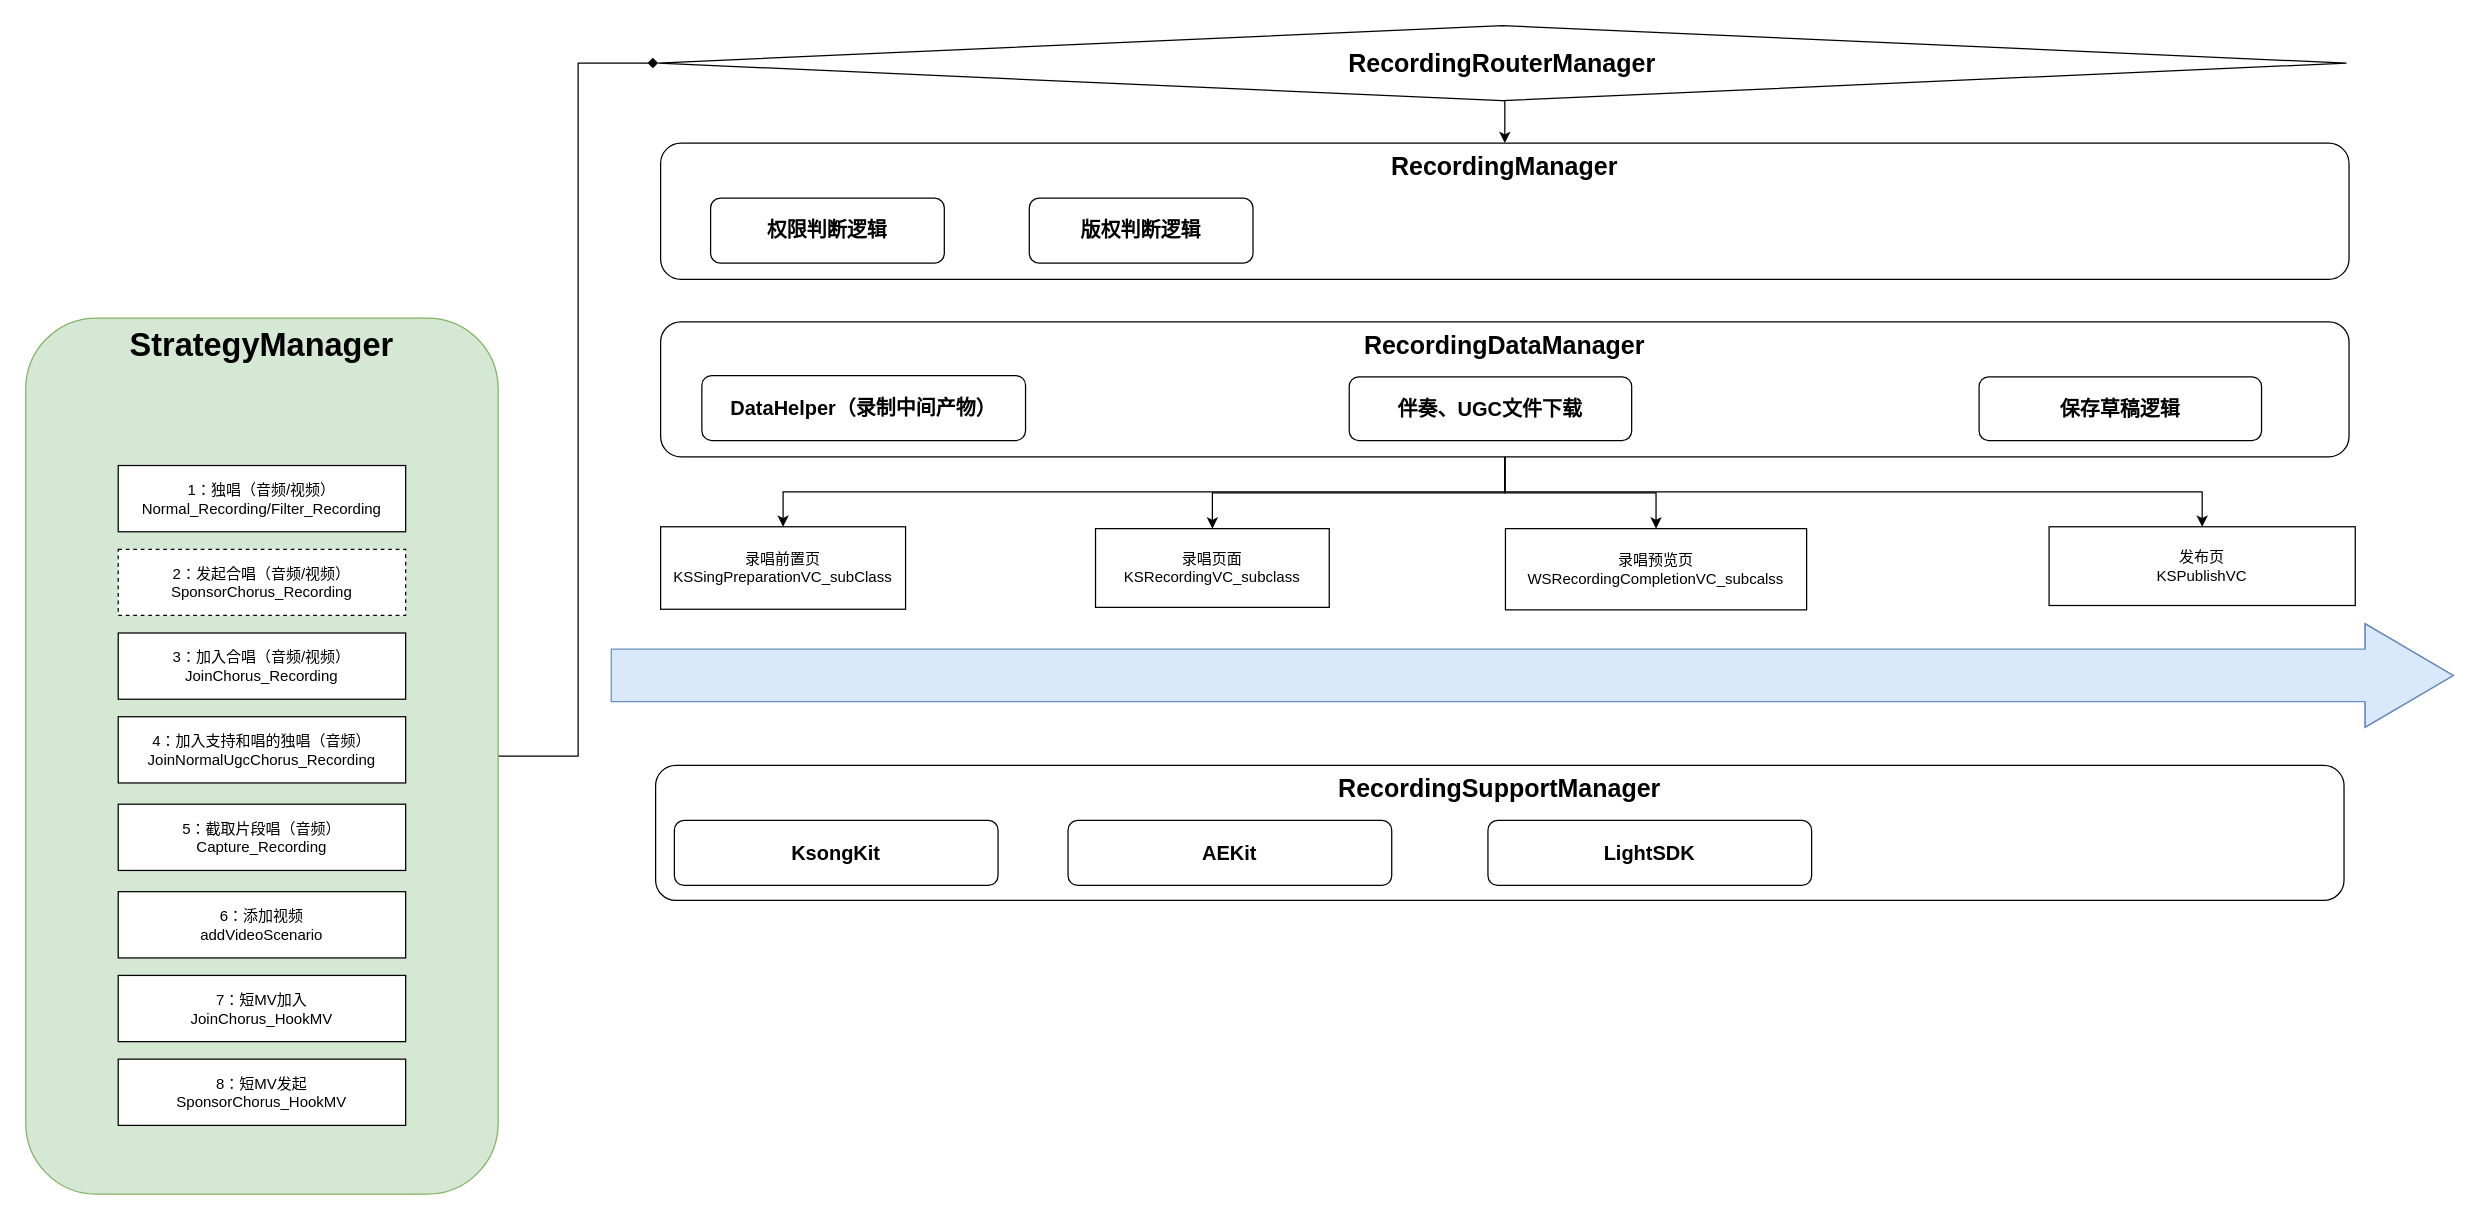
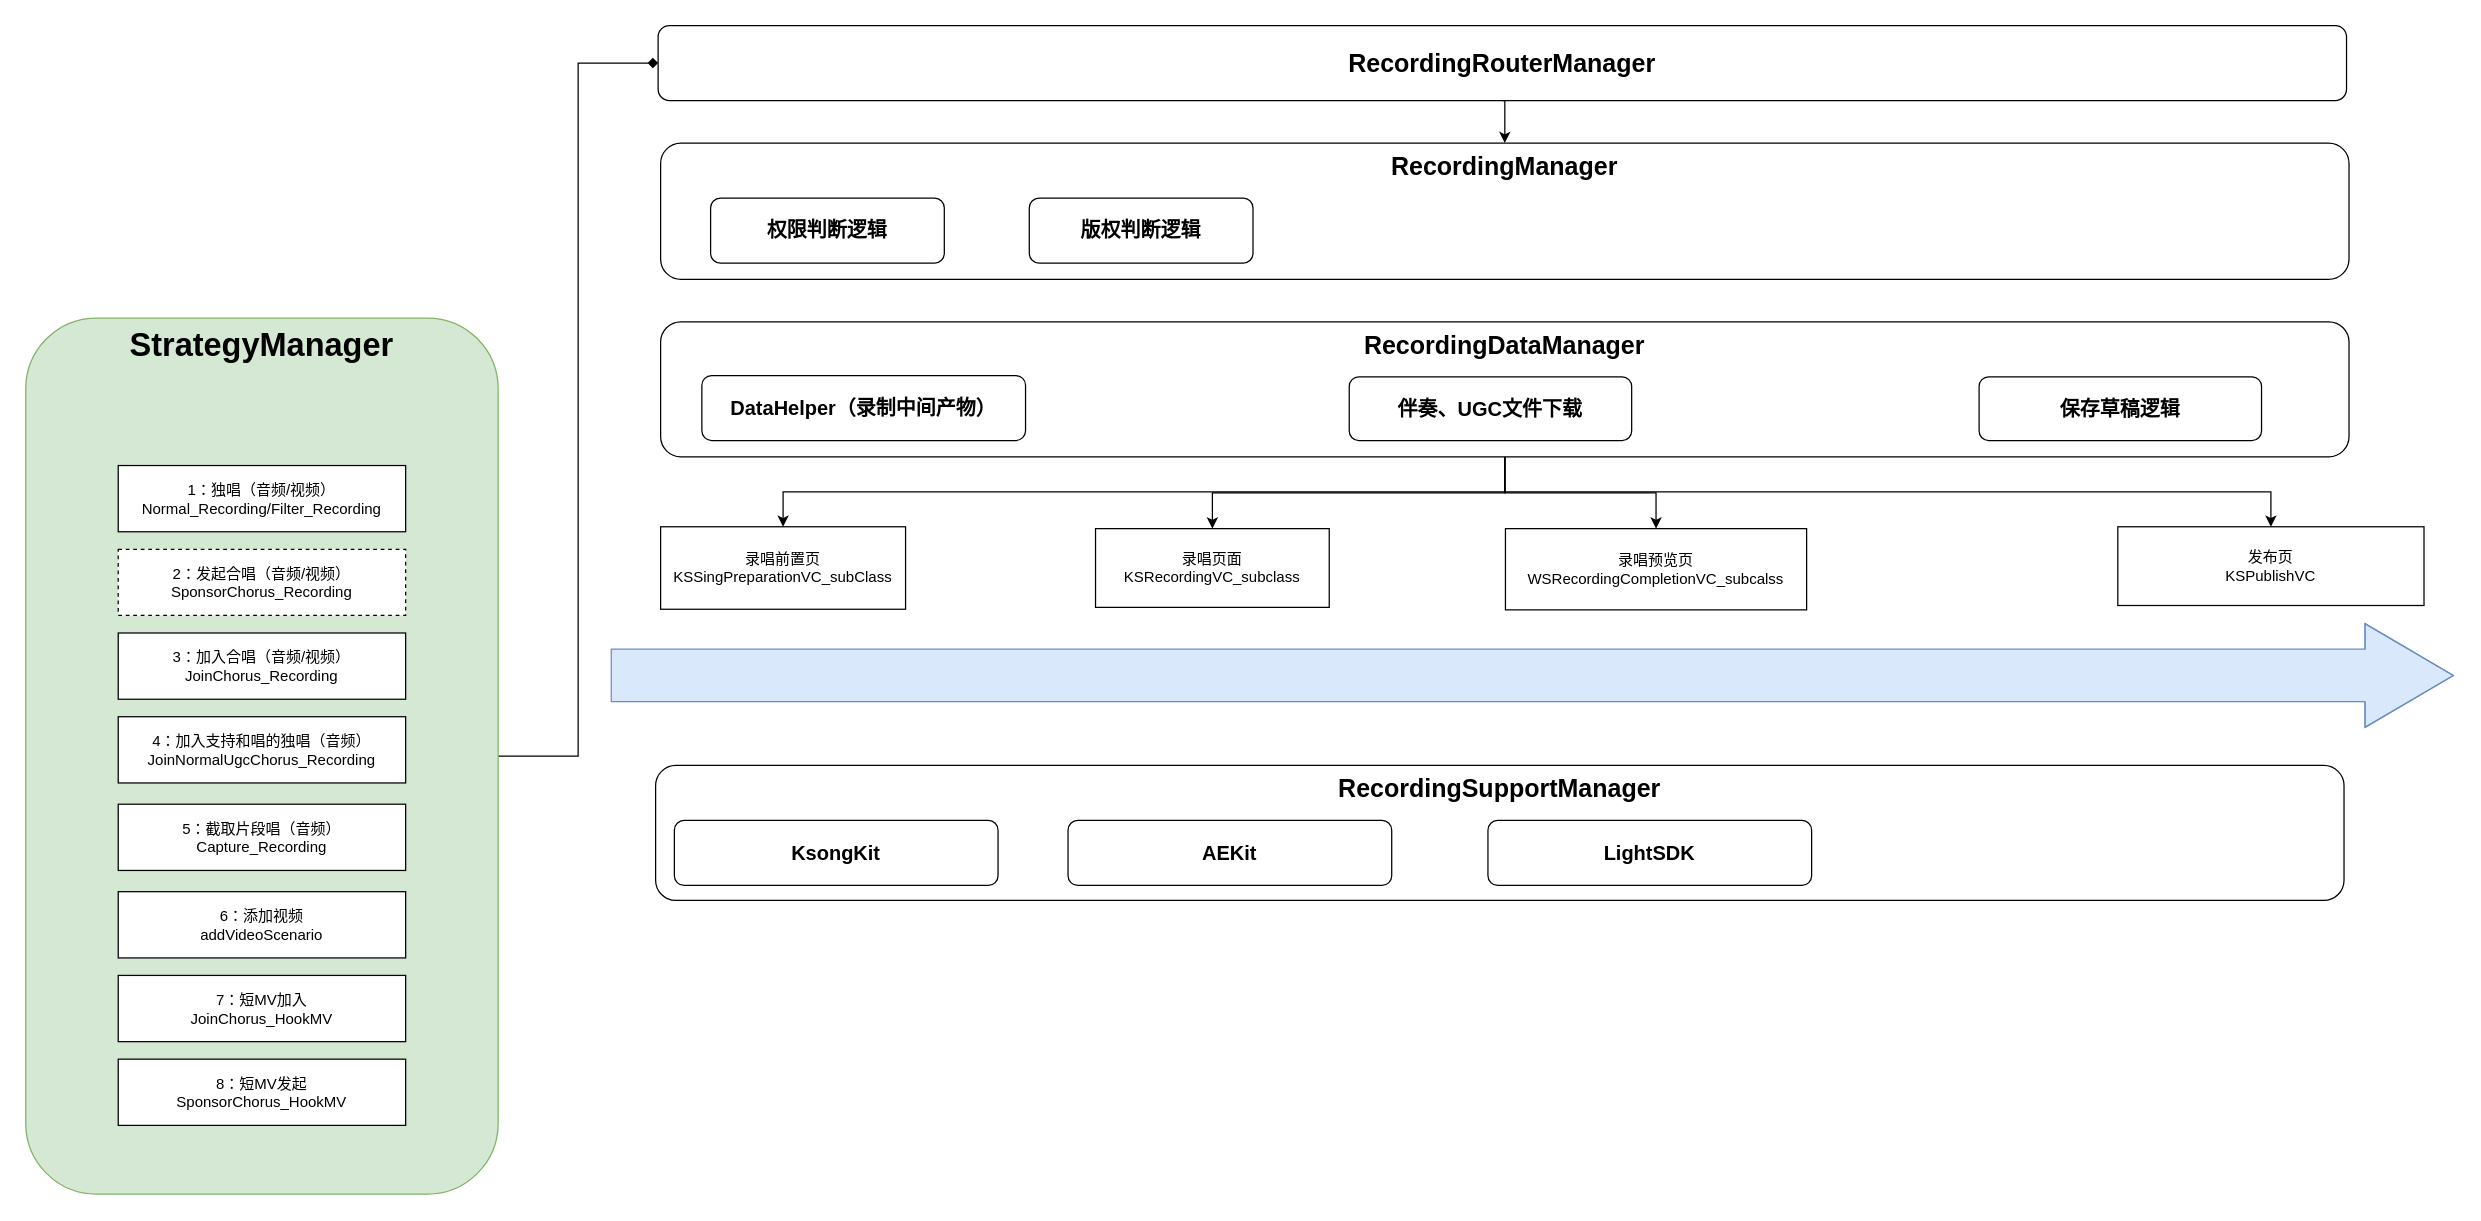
node "RecordingRouterManager": shape diamond -> rounded rectangle
node "发布页 KSPublishVC": moved (2203, 566) -> (2271, 566)
